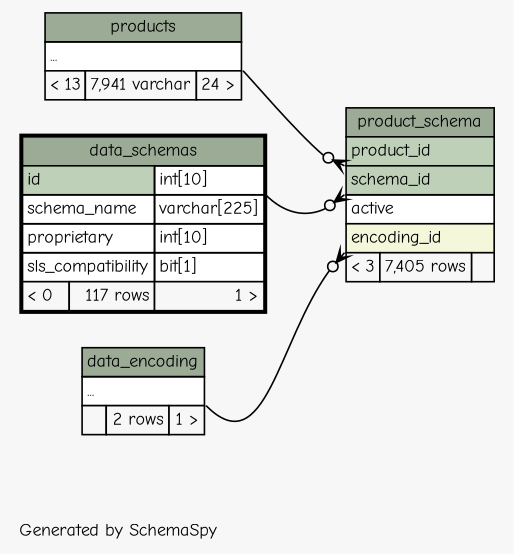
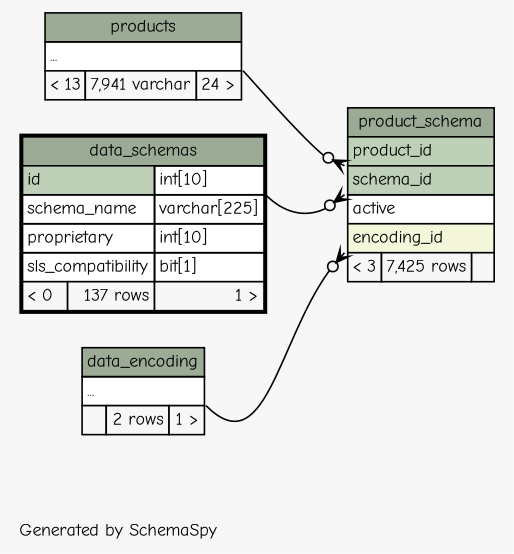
node "product_schema": text "7,405 rows" -> "7,425 rows"
node "data_schemas": text "117 rows" -> "137 rows"
